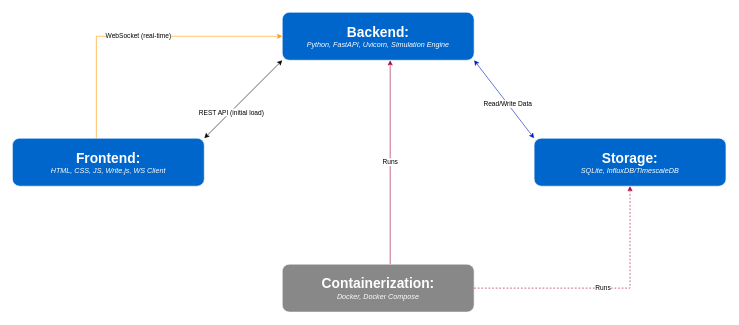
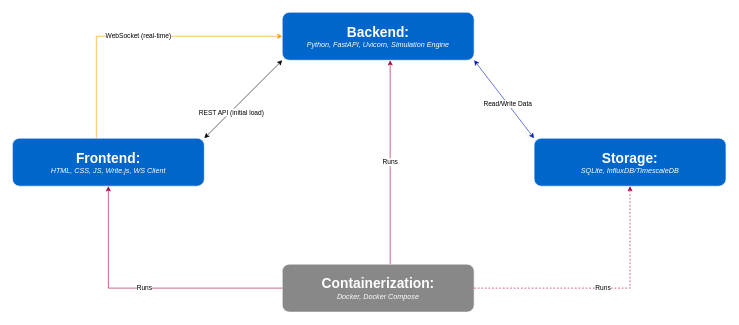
edge "Containerization: Docker, Docker Compose" -> "Frontend: HTML, CSS, JS, Write.js, WS Client": added, label "Runs"
